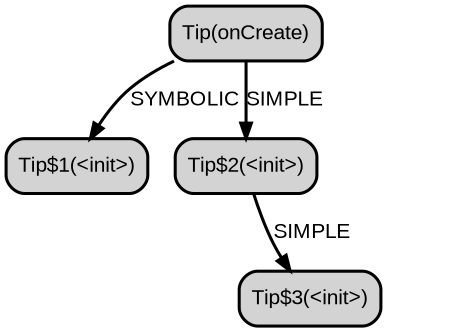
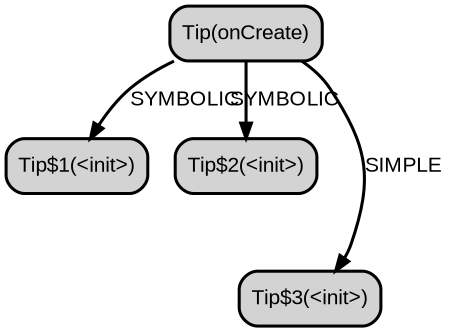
edge "Tip(onCreate)" -> "Tip$2(<init>)": label "SIMPLE" -> "SYMBOLIC"
edge "Tip$2(<init>)" -> "Tip$3(<init>)": now "Tip(onCreate)" -> "Tip$3(<init>)"
